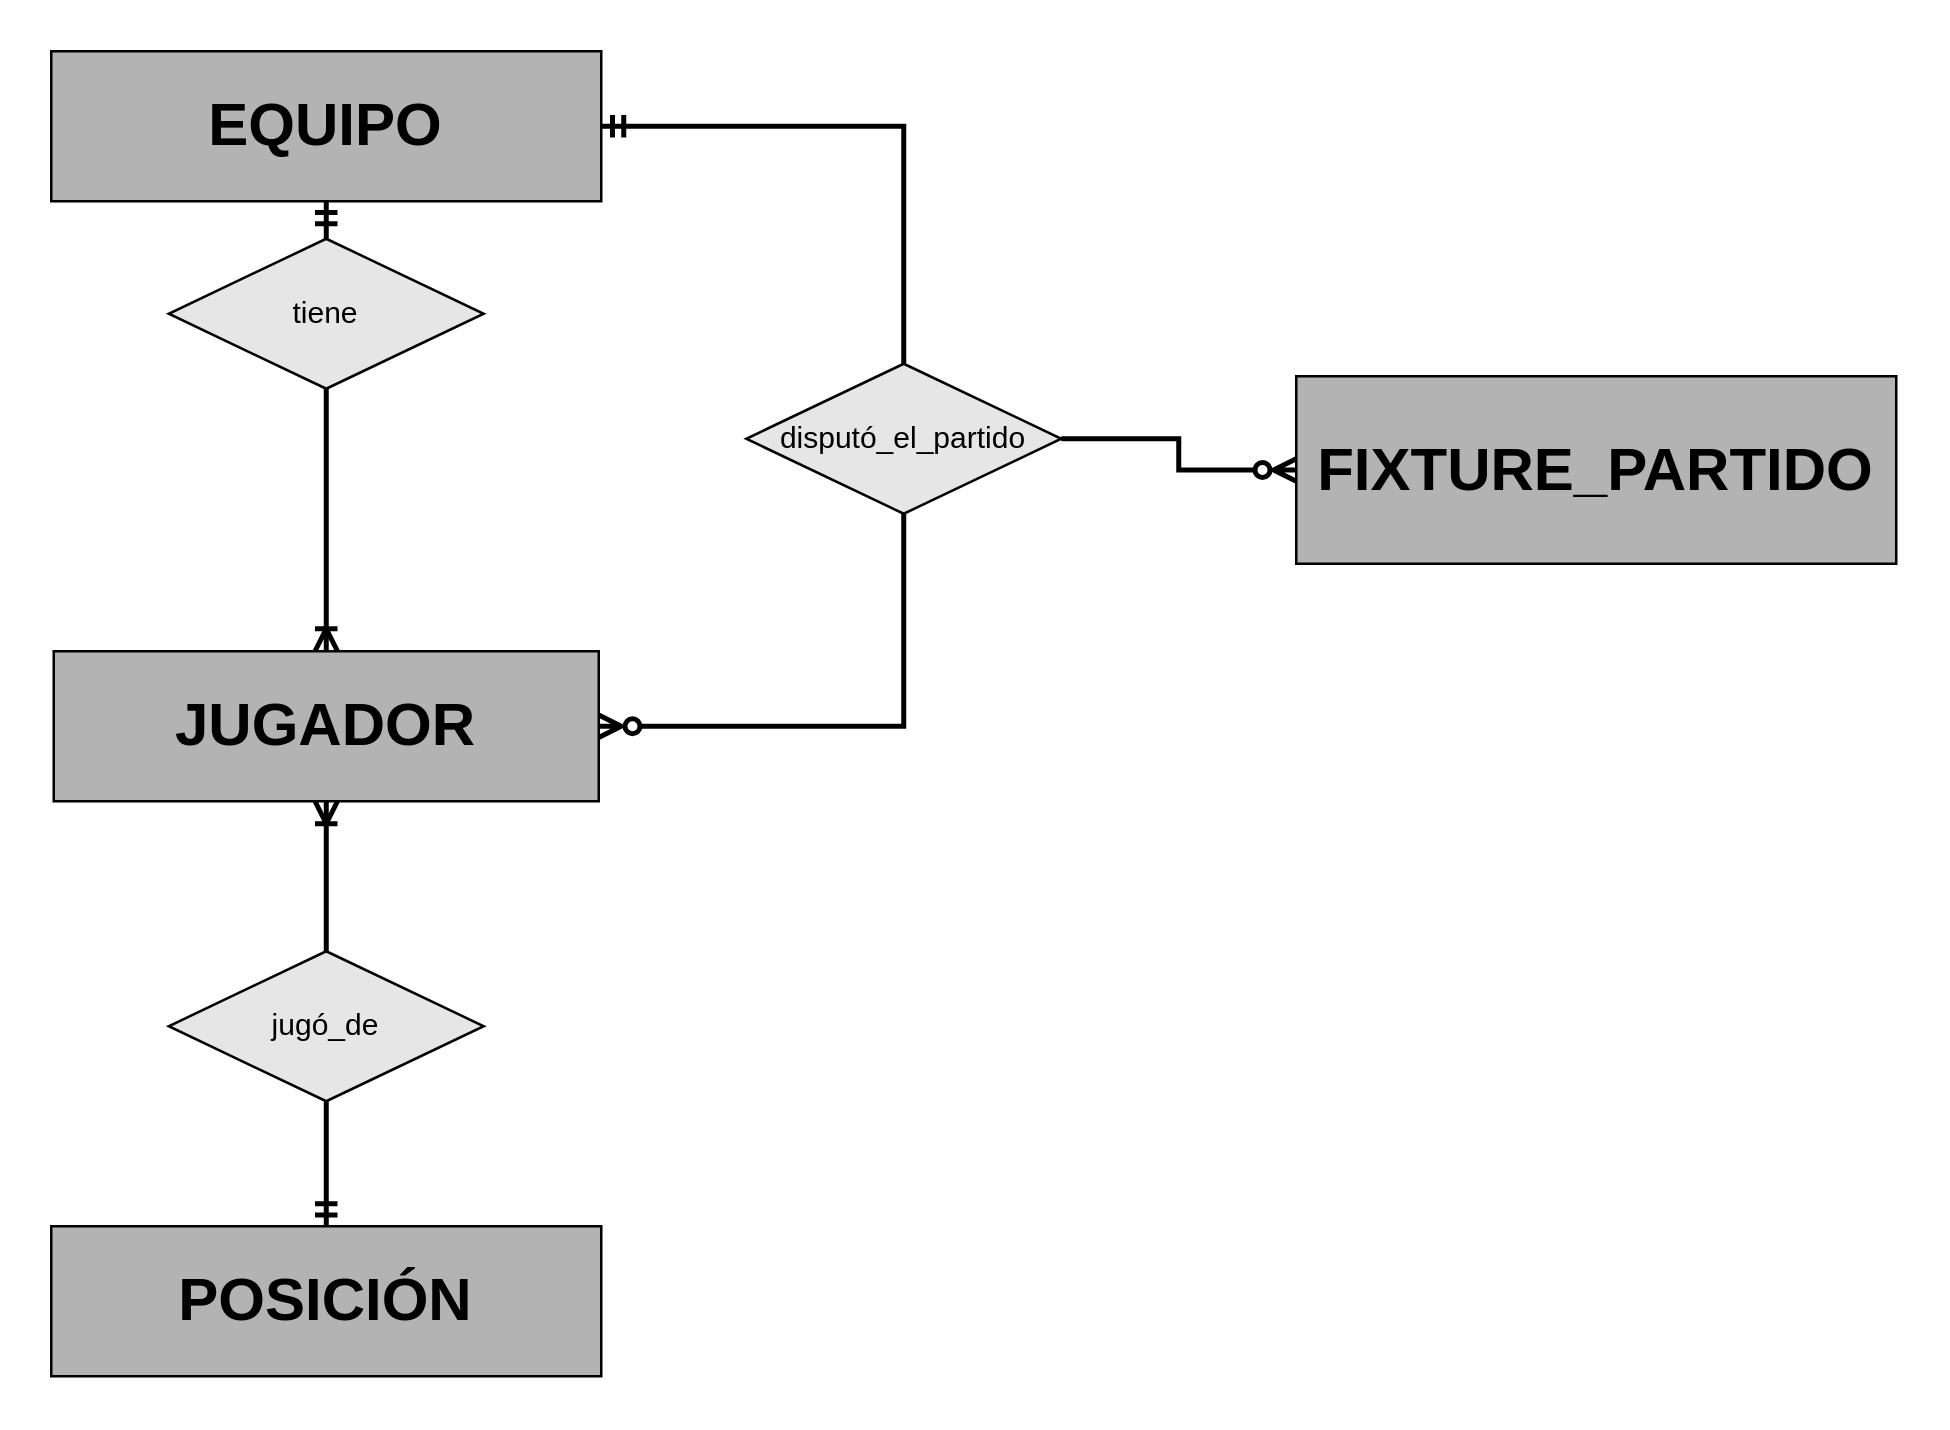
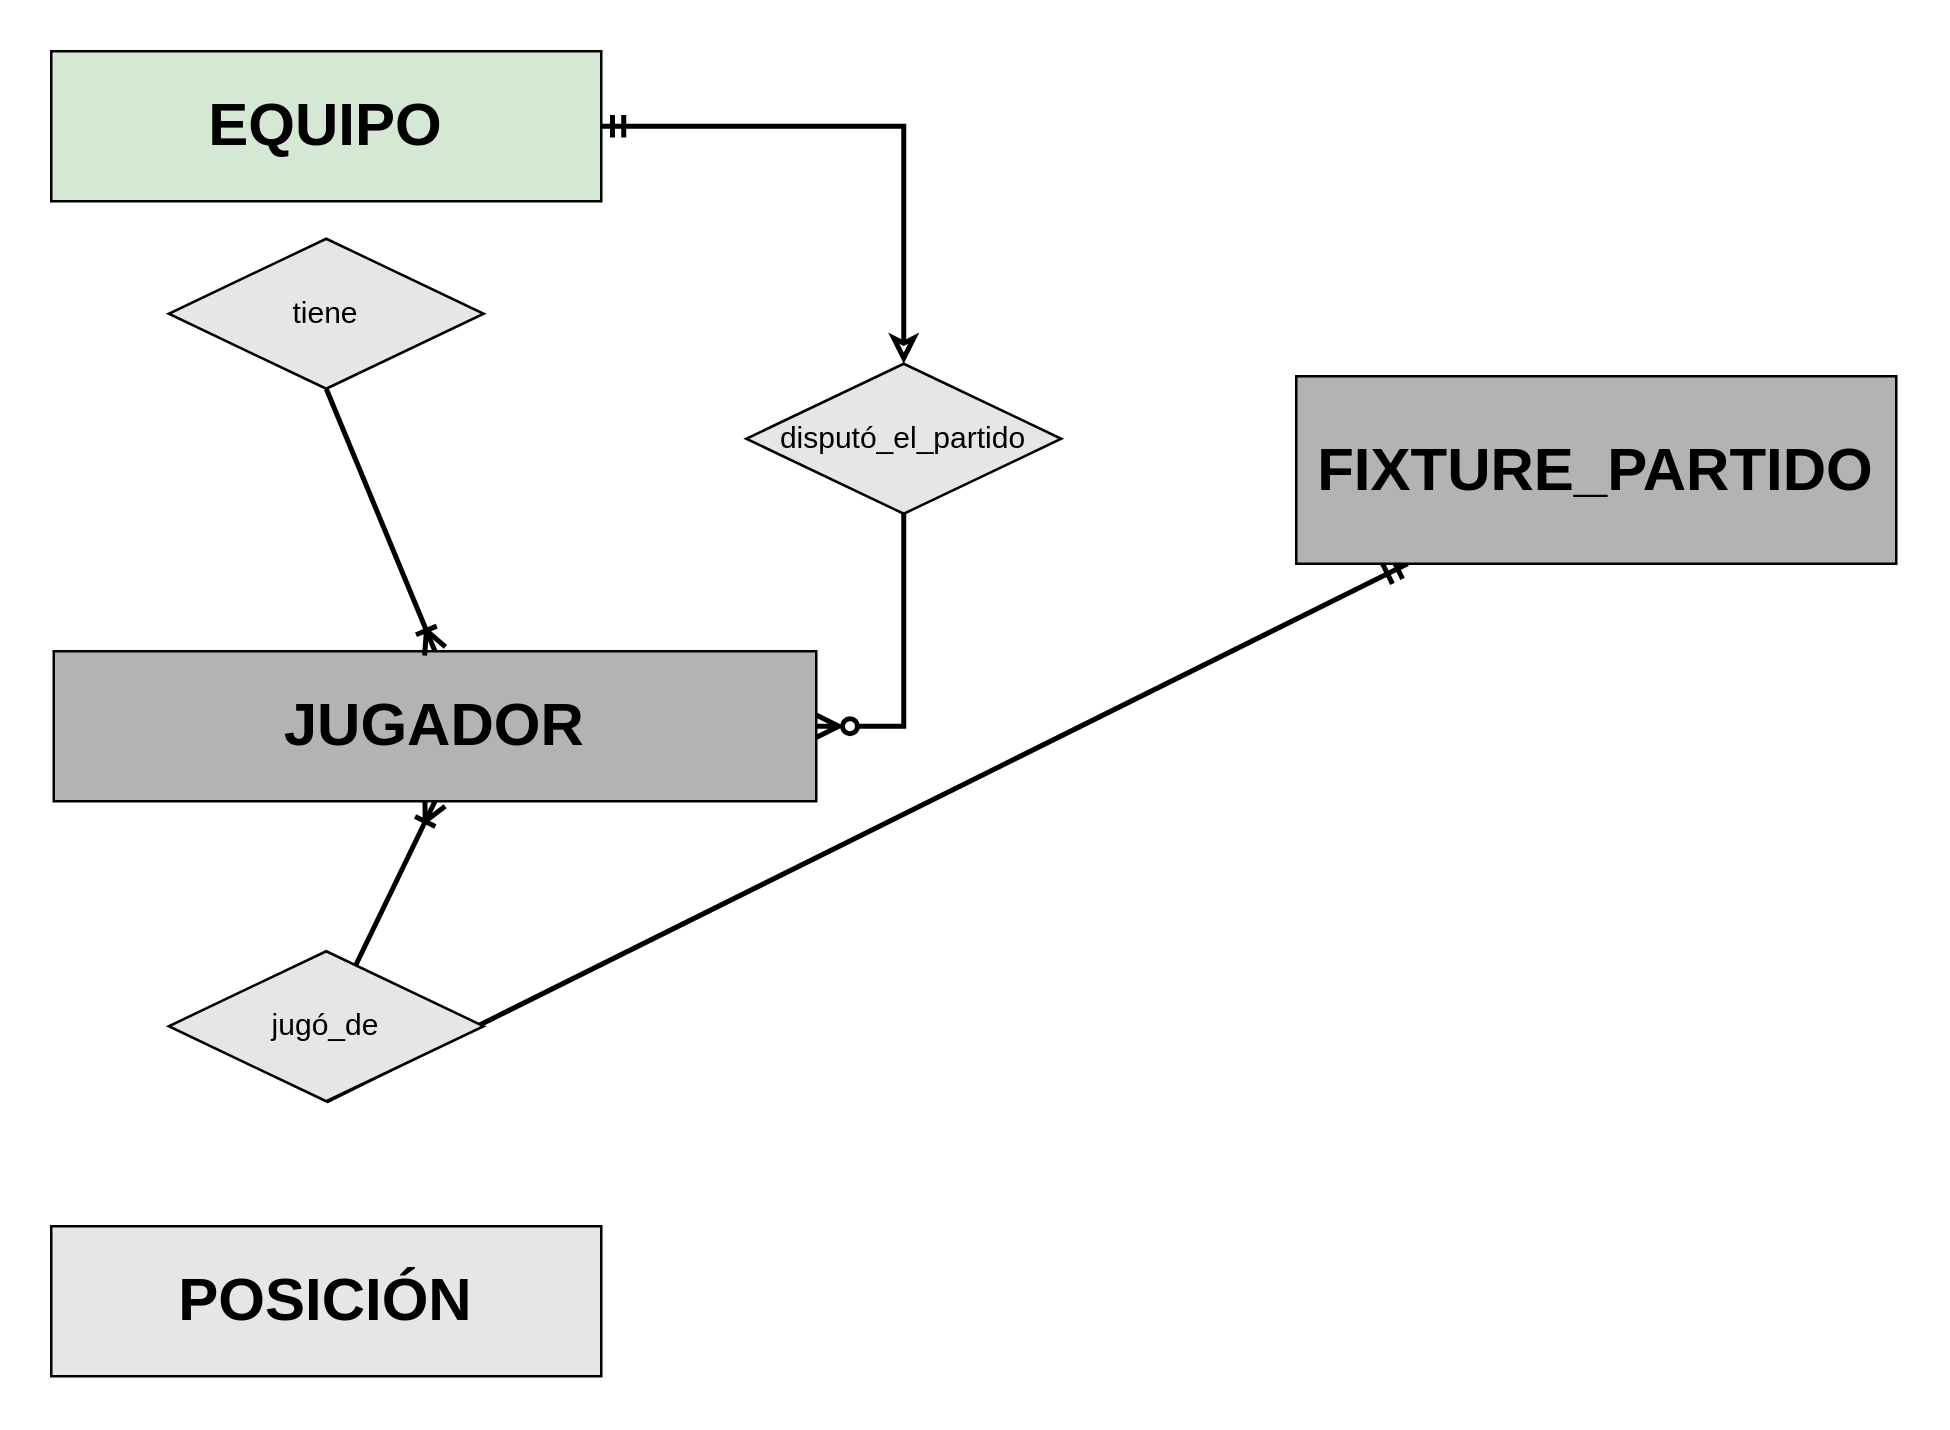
node "EQUIPO": fillcolor #b3b3b3 -> #d5e8d4
edge "tiene" -> "EQUIPO": removed
edge "disputó_el_partido" -> "EQUIPO": arrowhead none -> classic
edge "disputó_el_partido" -> "FIXTURE_PARTIDO": removed
node "JUGADOR": size 545x150 -> 763x150
edge "jugó_de" -> "POSICIÓN": now "jugó_de" -> "FIXTURE_PARTIDO"
node "POSICIÓN": fillcolor #b3b3b3 -> #e6e6e6
